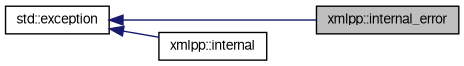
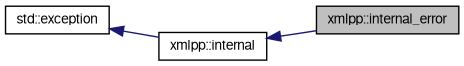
edge "xmlpp::internal_error" -> "std::exception": now "xmlpp::internal_error" -> "xmlpp::internal"
